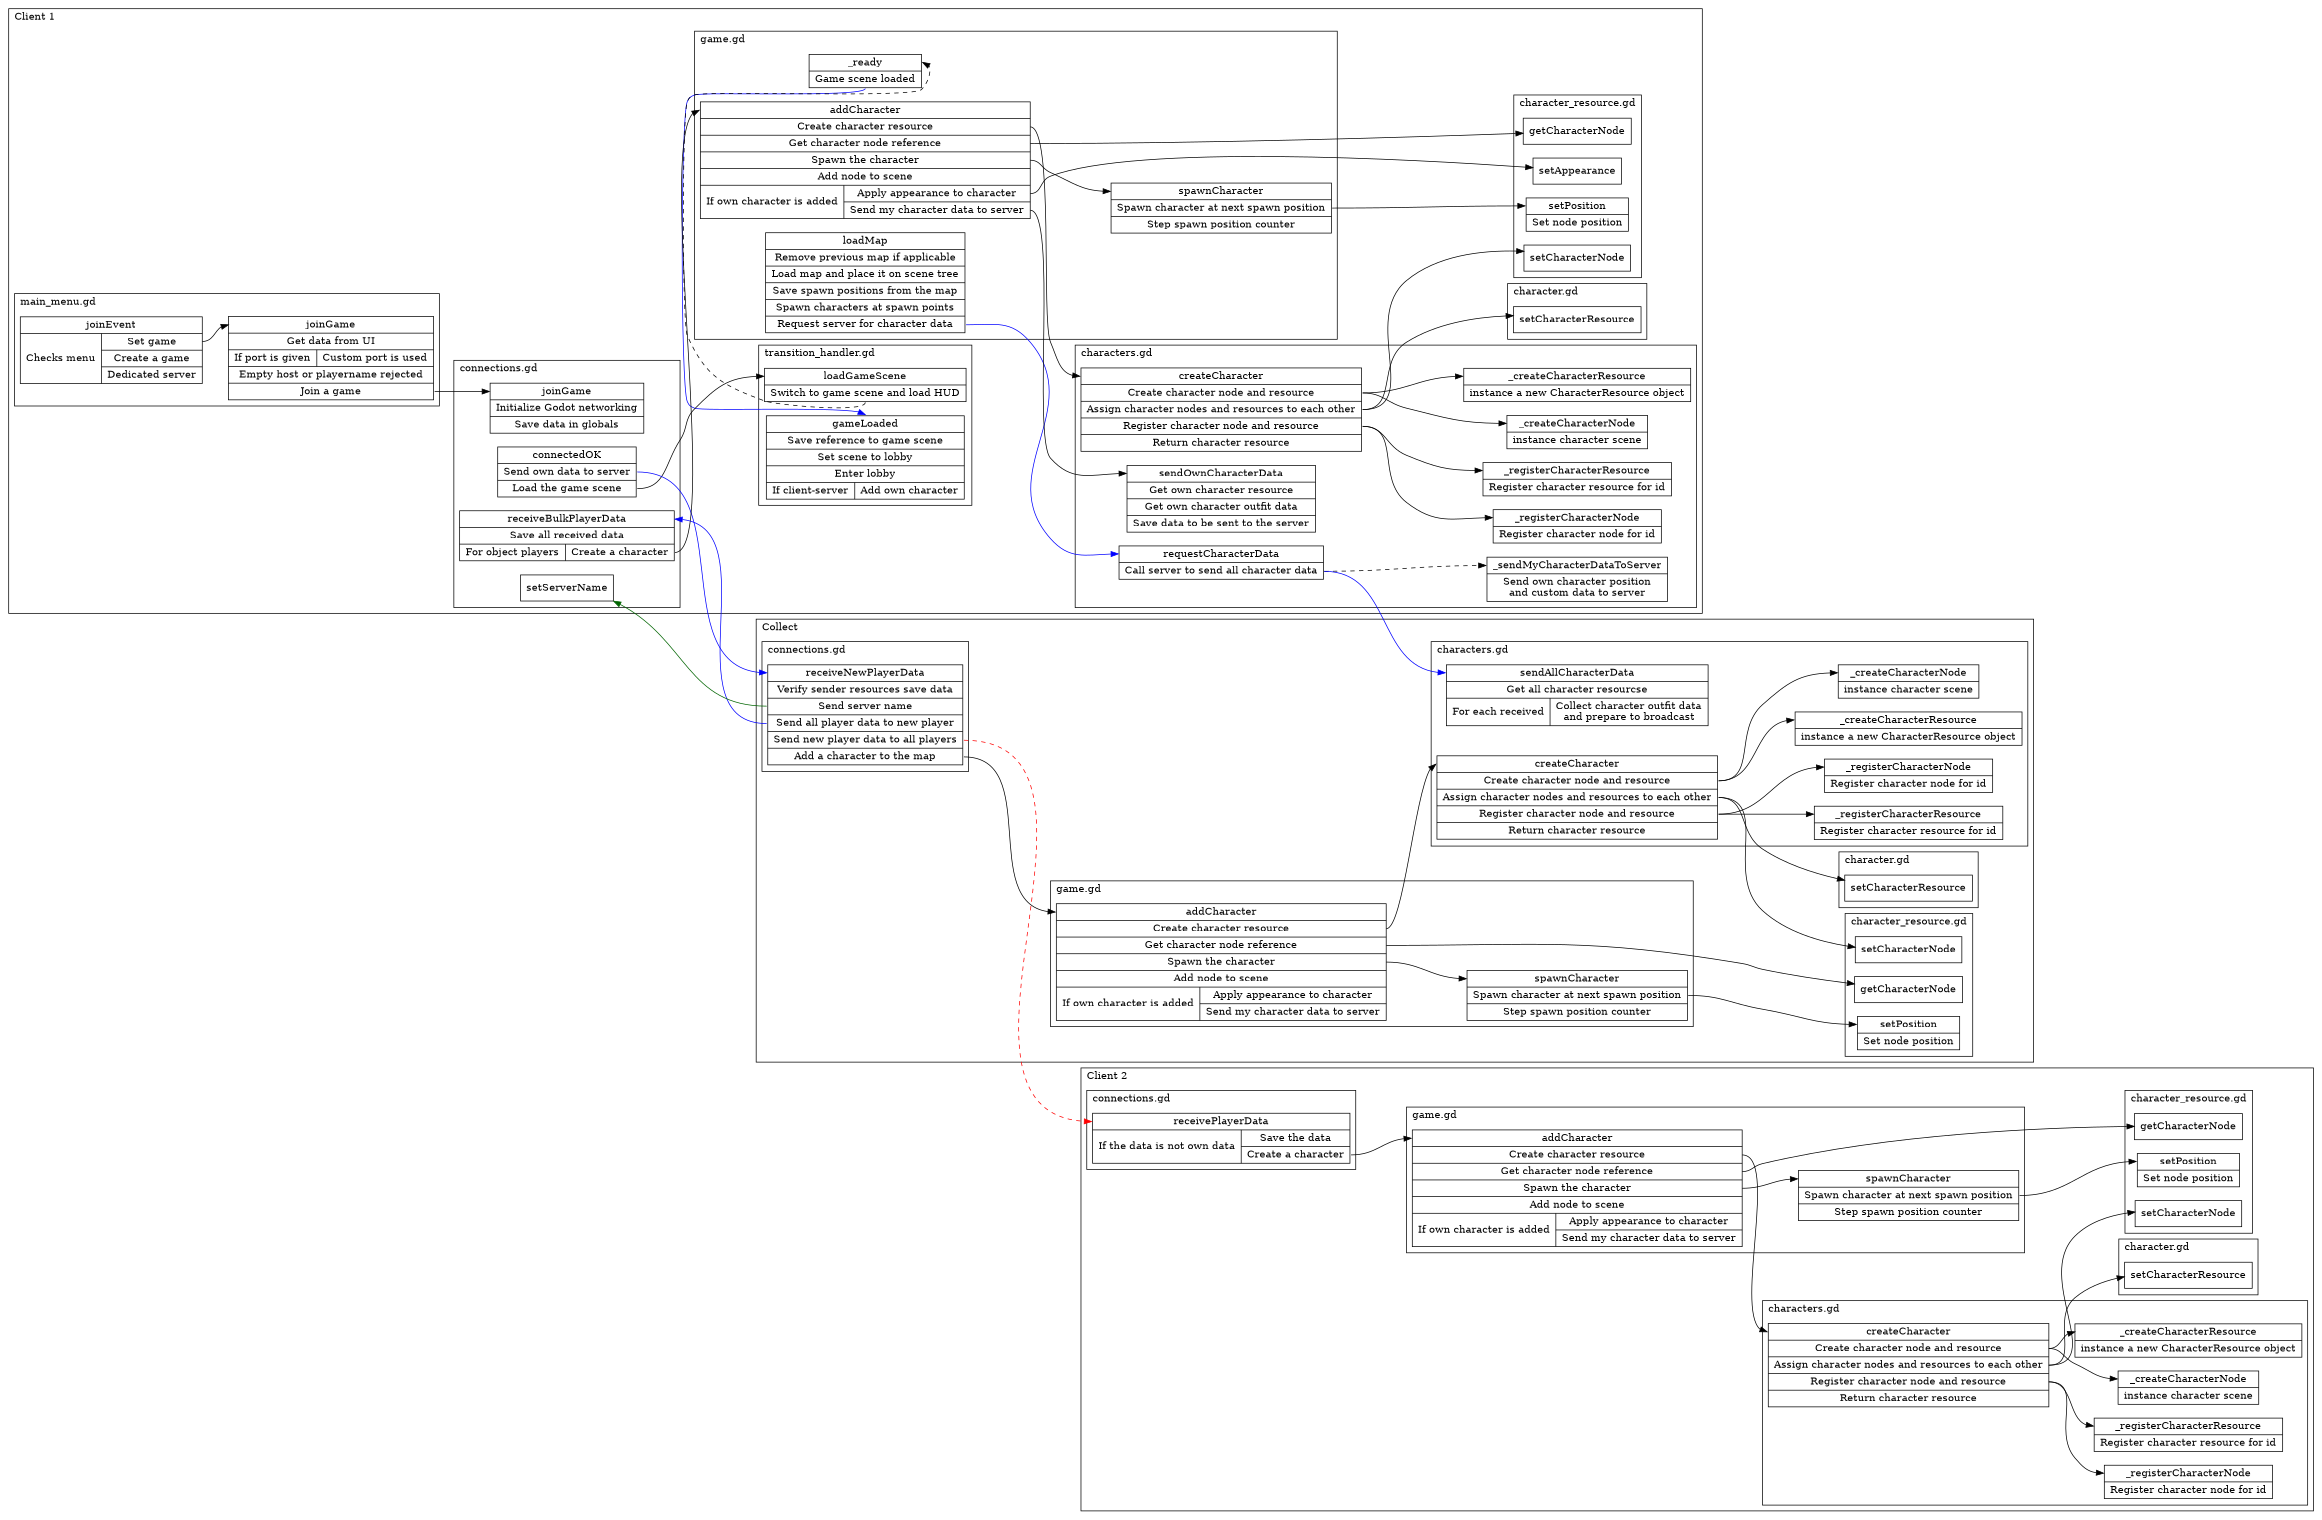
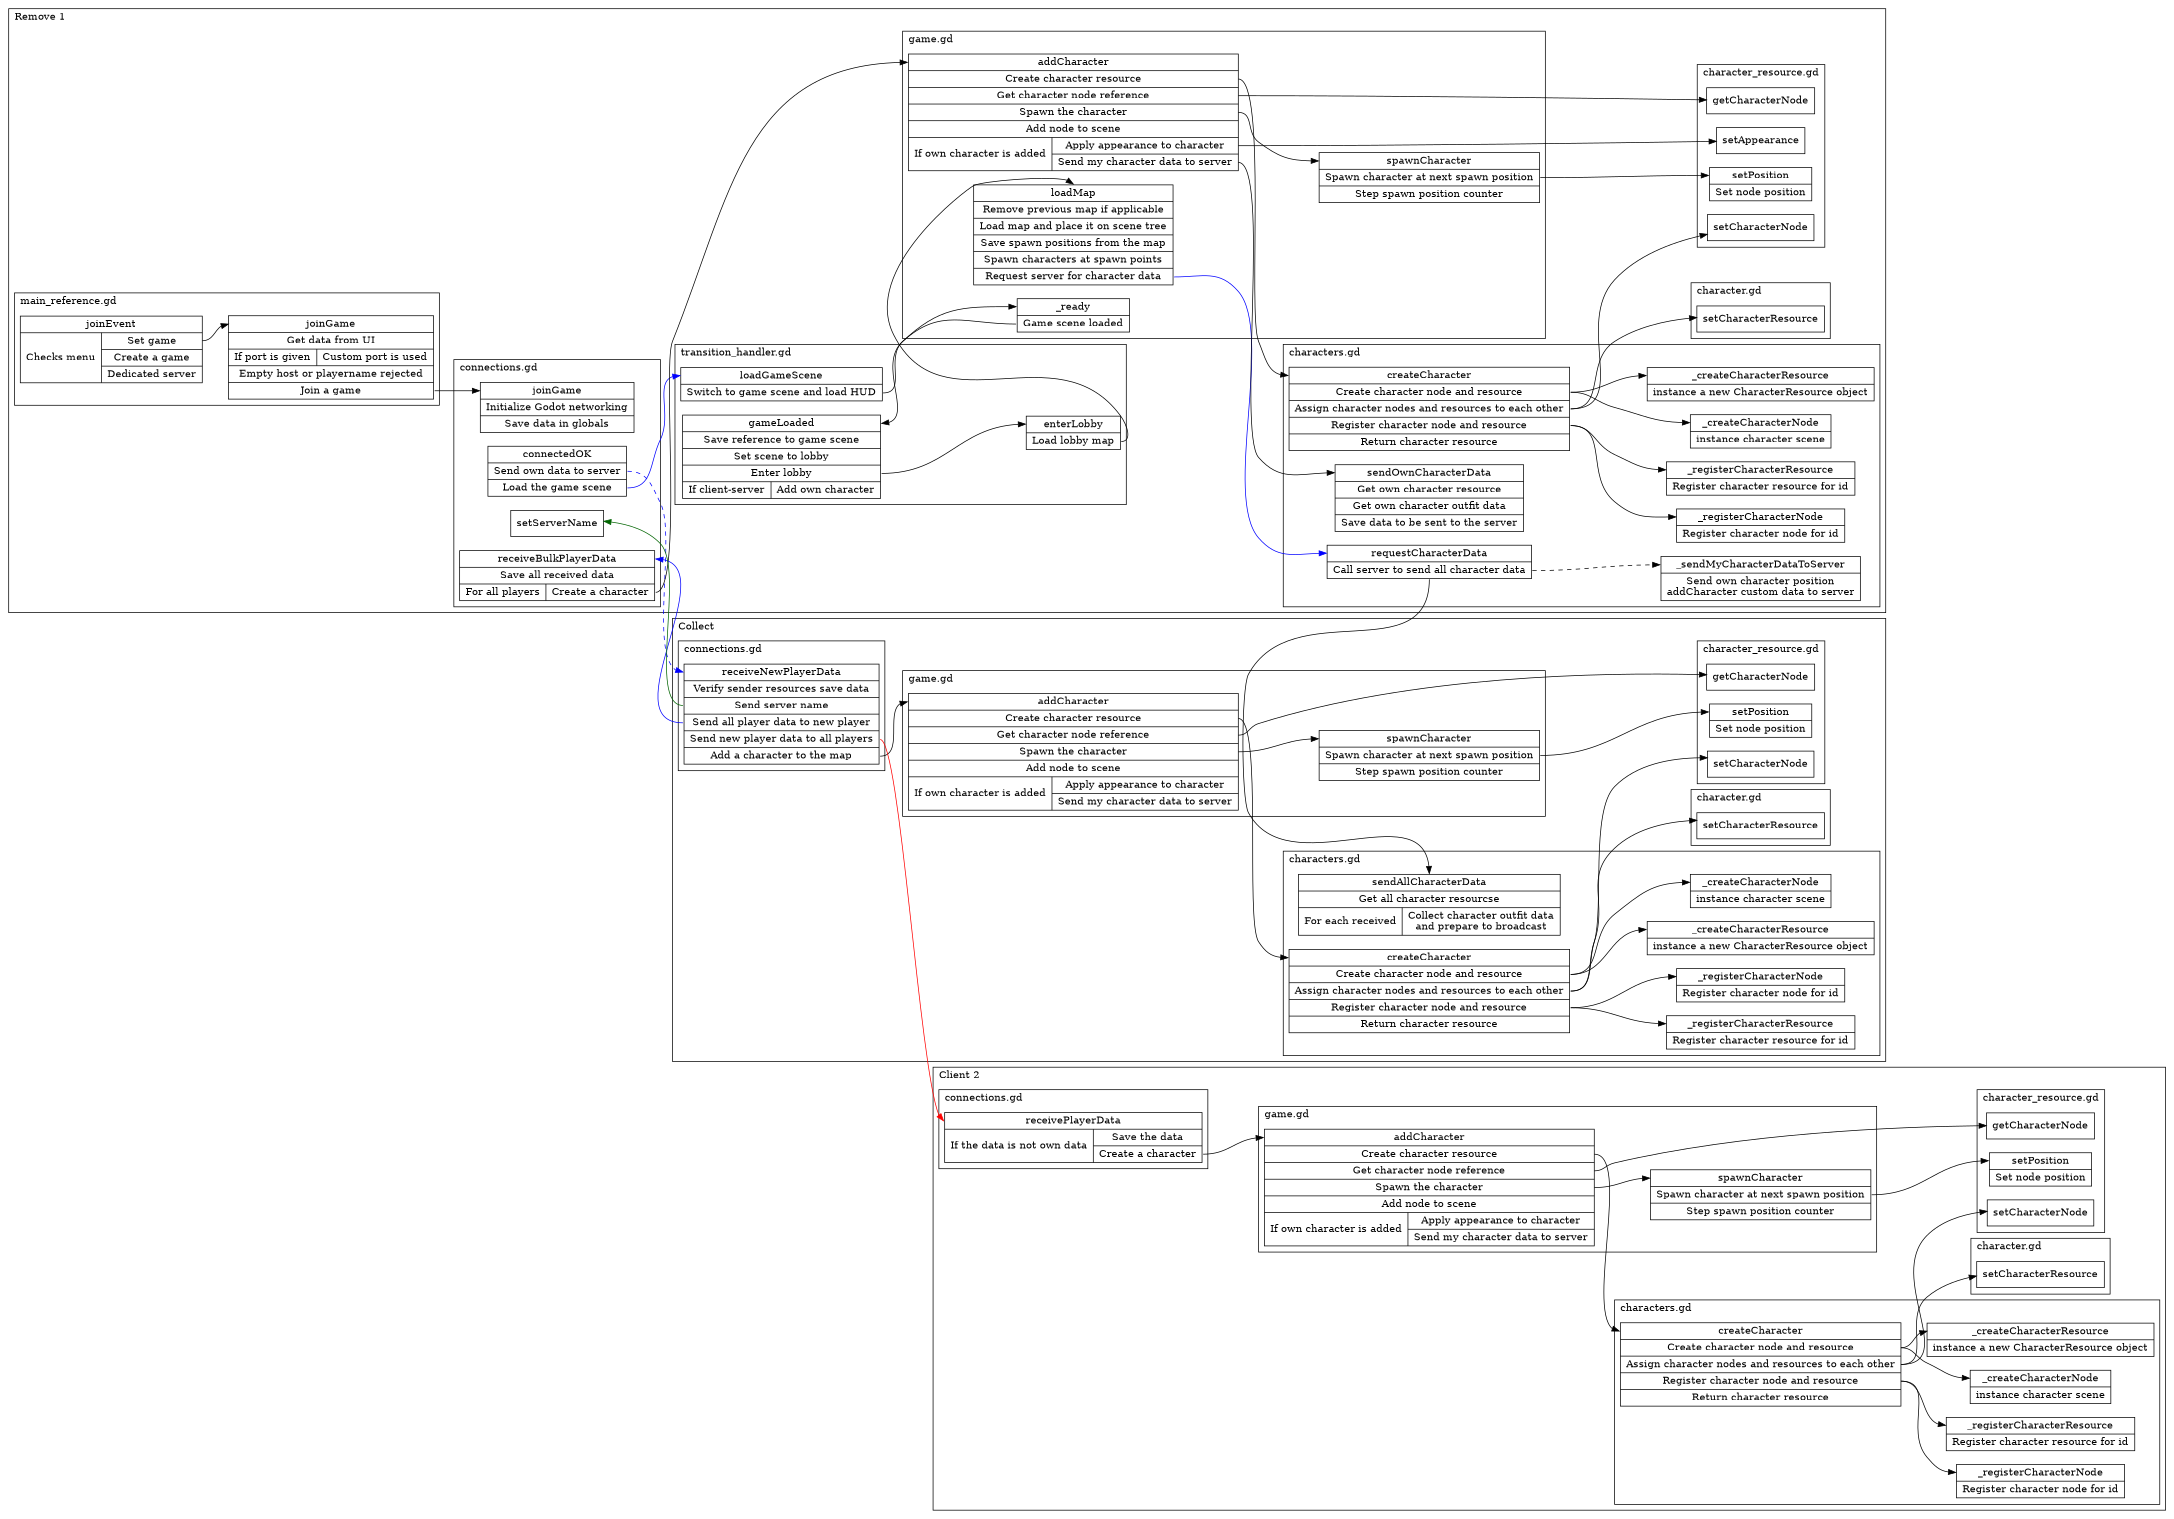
cluster "Client 1": label "Client 1" -> "Remove 1"
cluster "main_menu.gd": label "main_menu.gd" -> "main_reference.gd"
edge "_ready" -> "gameLoaded": color blue -> black
edge "loadGameScene" -> "_ready": style dashed -> solid
edge "connectedOK" -> "loadGameScene": color black -> blue
node "enterLobby": added
node "receiveBulkPlayerData": text "For object players" -> "For all players"
edge "connectedOK" -> "receiveNewPlayerData": style solid -> dashed
node "_sendMyCharacterDataToServer": text "and custom data to server" -> "addCharacter custom data to server"
edge "requestCharacterData" -> "sendAllCharacterData": color blue -> black
edge "receiveNewPlayerData" -> "receivePlayerData": style dashed -> solid
